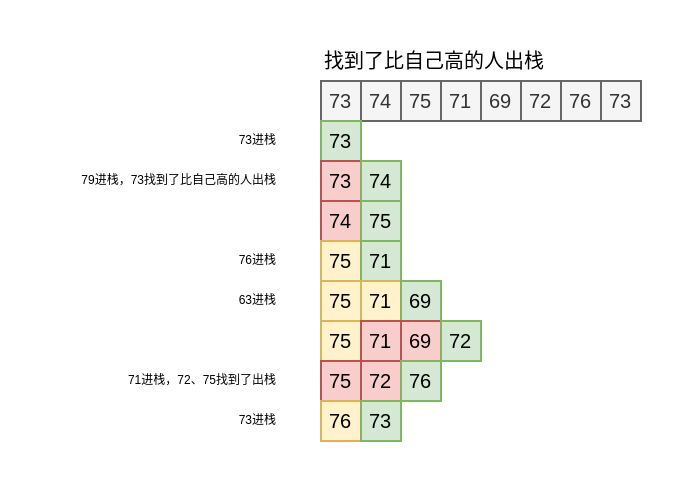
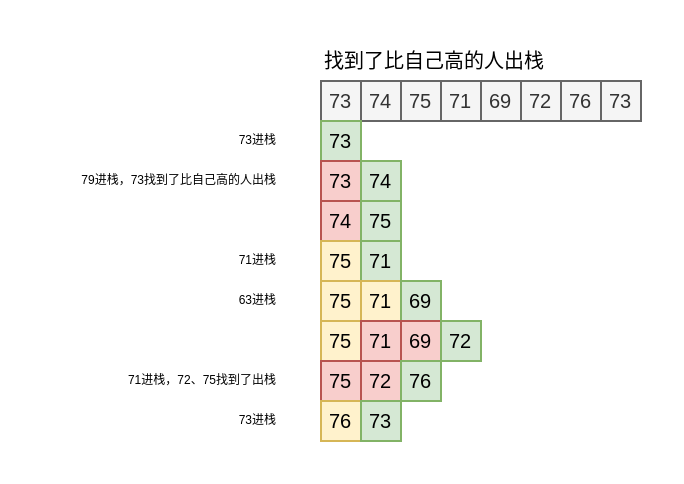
node "76进栈": label "76进栈" -> "71进栈"
